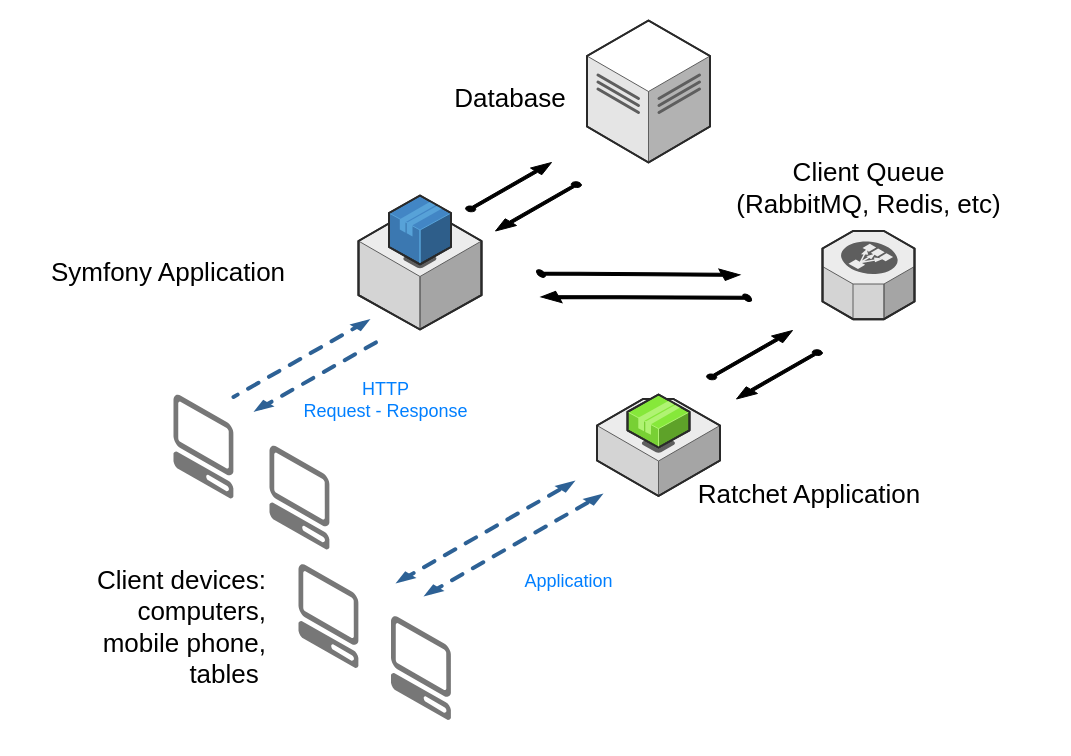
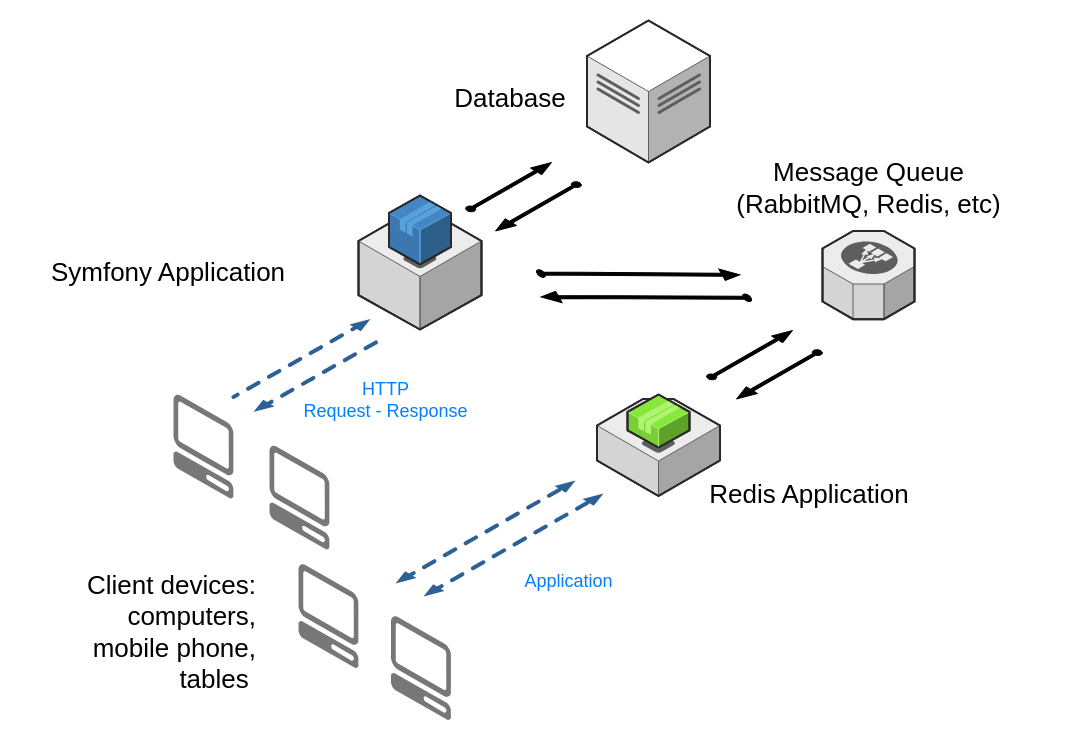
node "Client Queue (RabbitMQ, Redis, etc)": label "Client Queue (RabbitMQ, Redis, etc)" -> "Message Queue (RabbitMQ, Redis, etc)"
node "Ratchet Application": label "Ratchet Application" -> "Redis Application"
node "Client devices: computers, mobile phone, tables": moved (145, 628) -> (135, 633)
